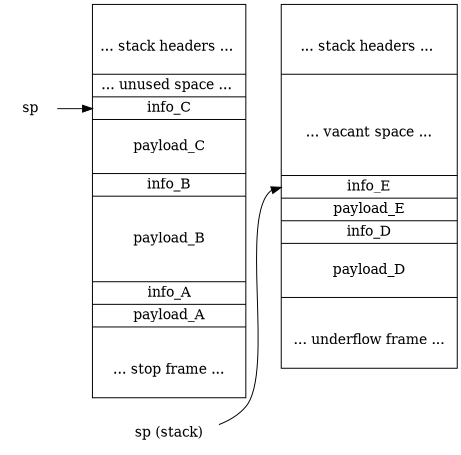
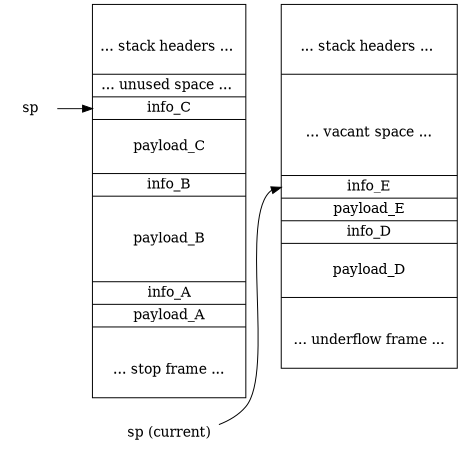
node "sp (stack)": label "sp (stack)" -> "sp (current)"
